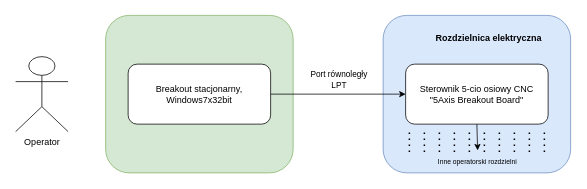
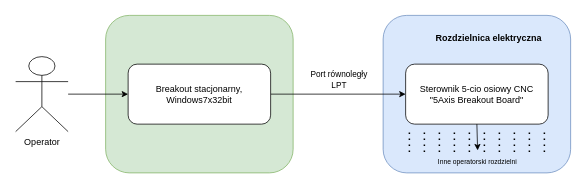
edge "Operator" -> "Breakout stacjonarny, Windows7x32bit": added
